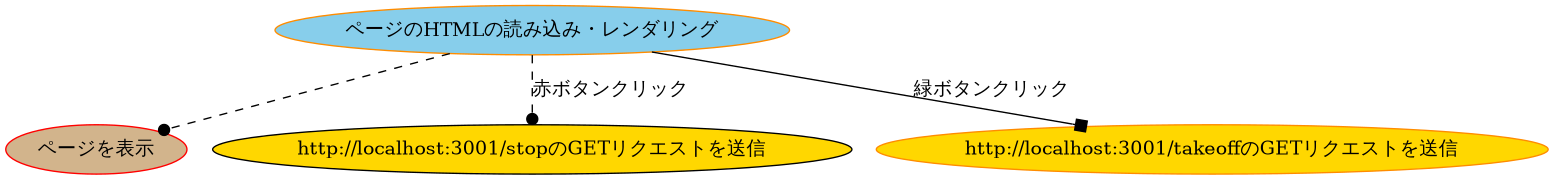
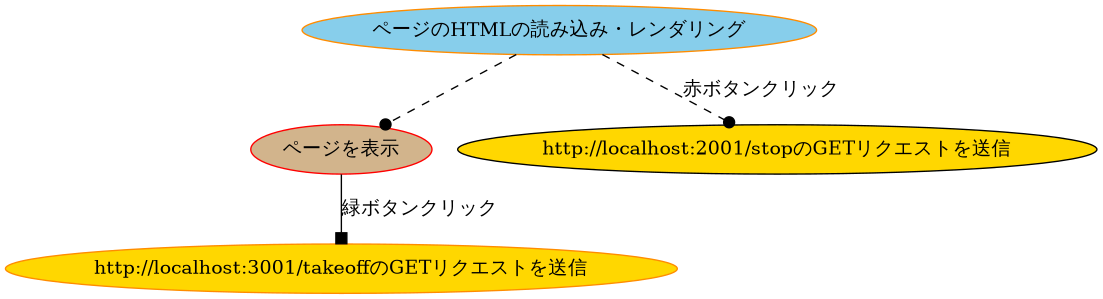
edge "ページのHTMLの読み込み・レンダリング" -> "http://localhost:3001/takeoffのGETリクエストを送信": now "ページを表示" -> "http://localhost:3001/takeoffのGETリクエストを送信"
node "http://localhost:3001/stopのGETリクエストを送信": label "http://localhost:3001/stopのGETリクエストを送信" -> "http://localhost:2001/stopのGETリクエストを送信"
